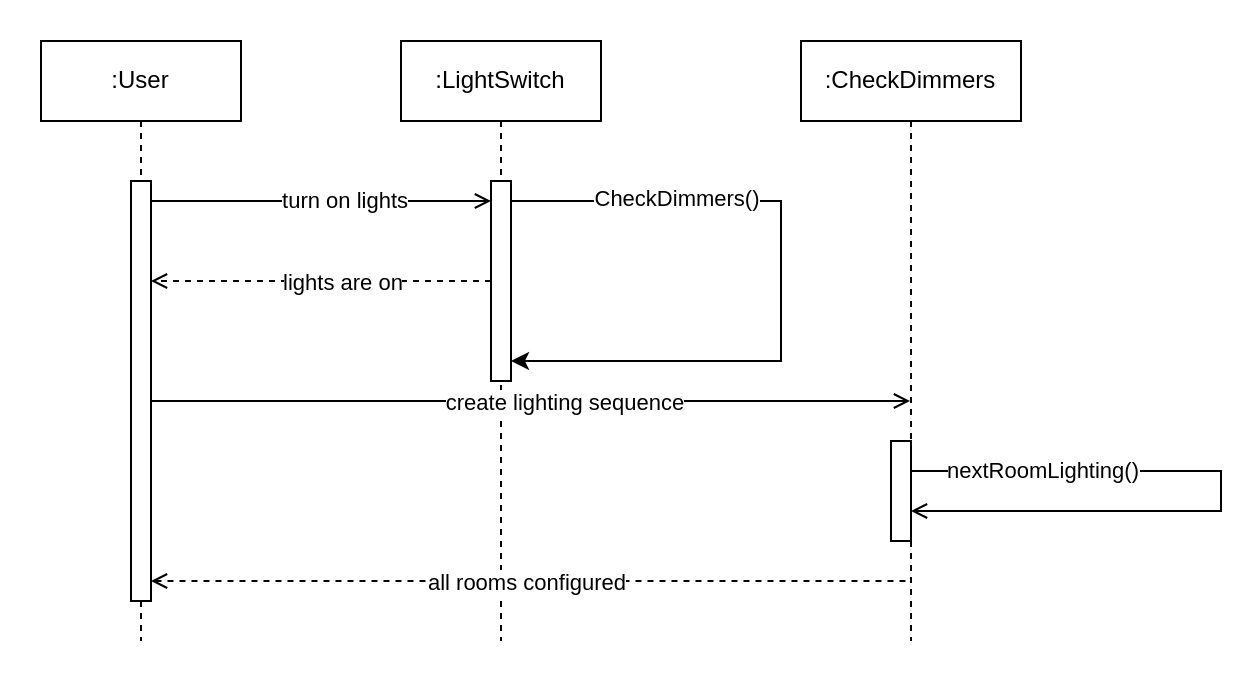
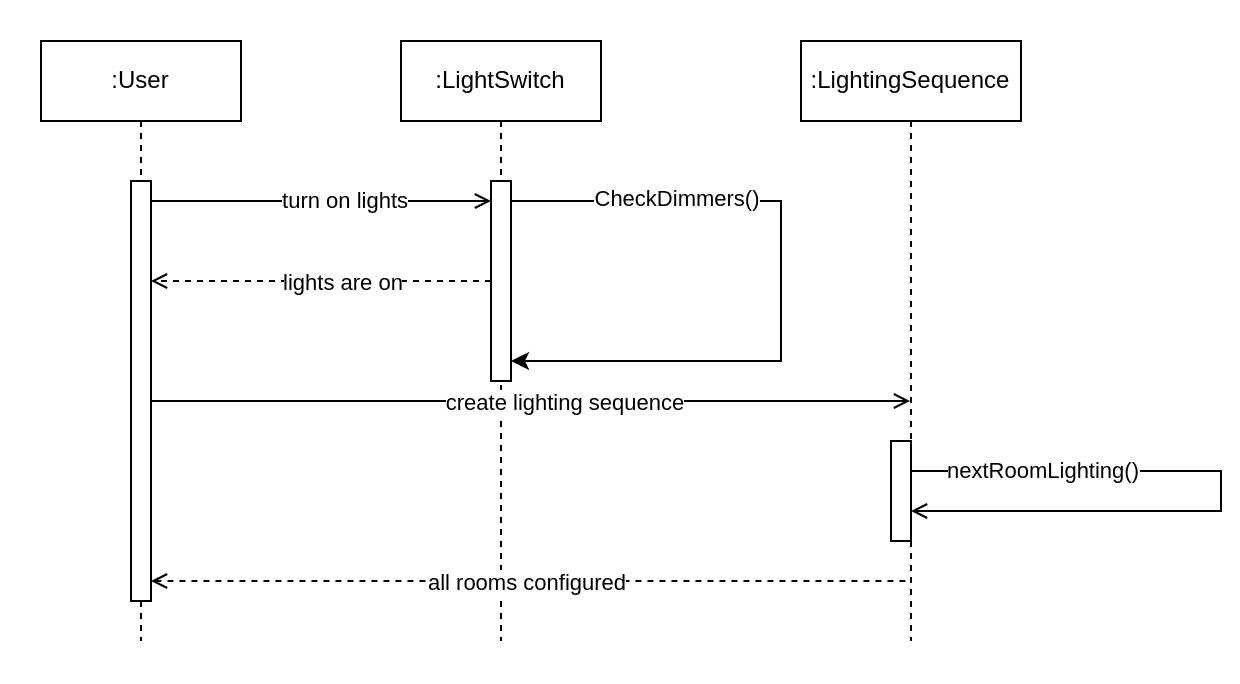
node ":CheckDimmers": label ":CheckDimmers" -> ":LightingSequence"
